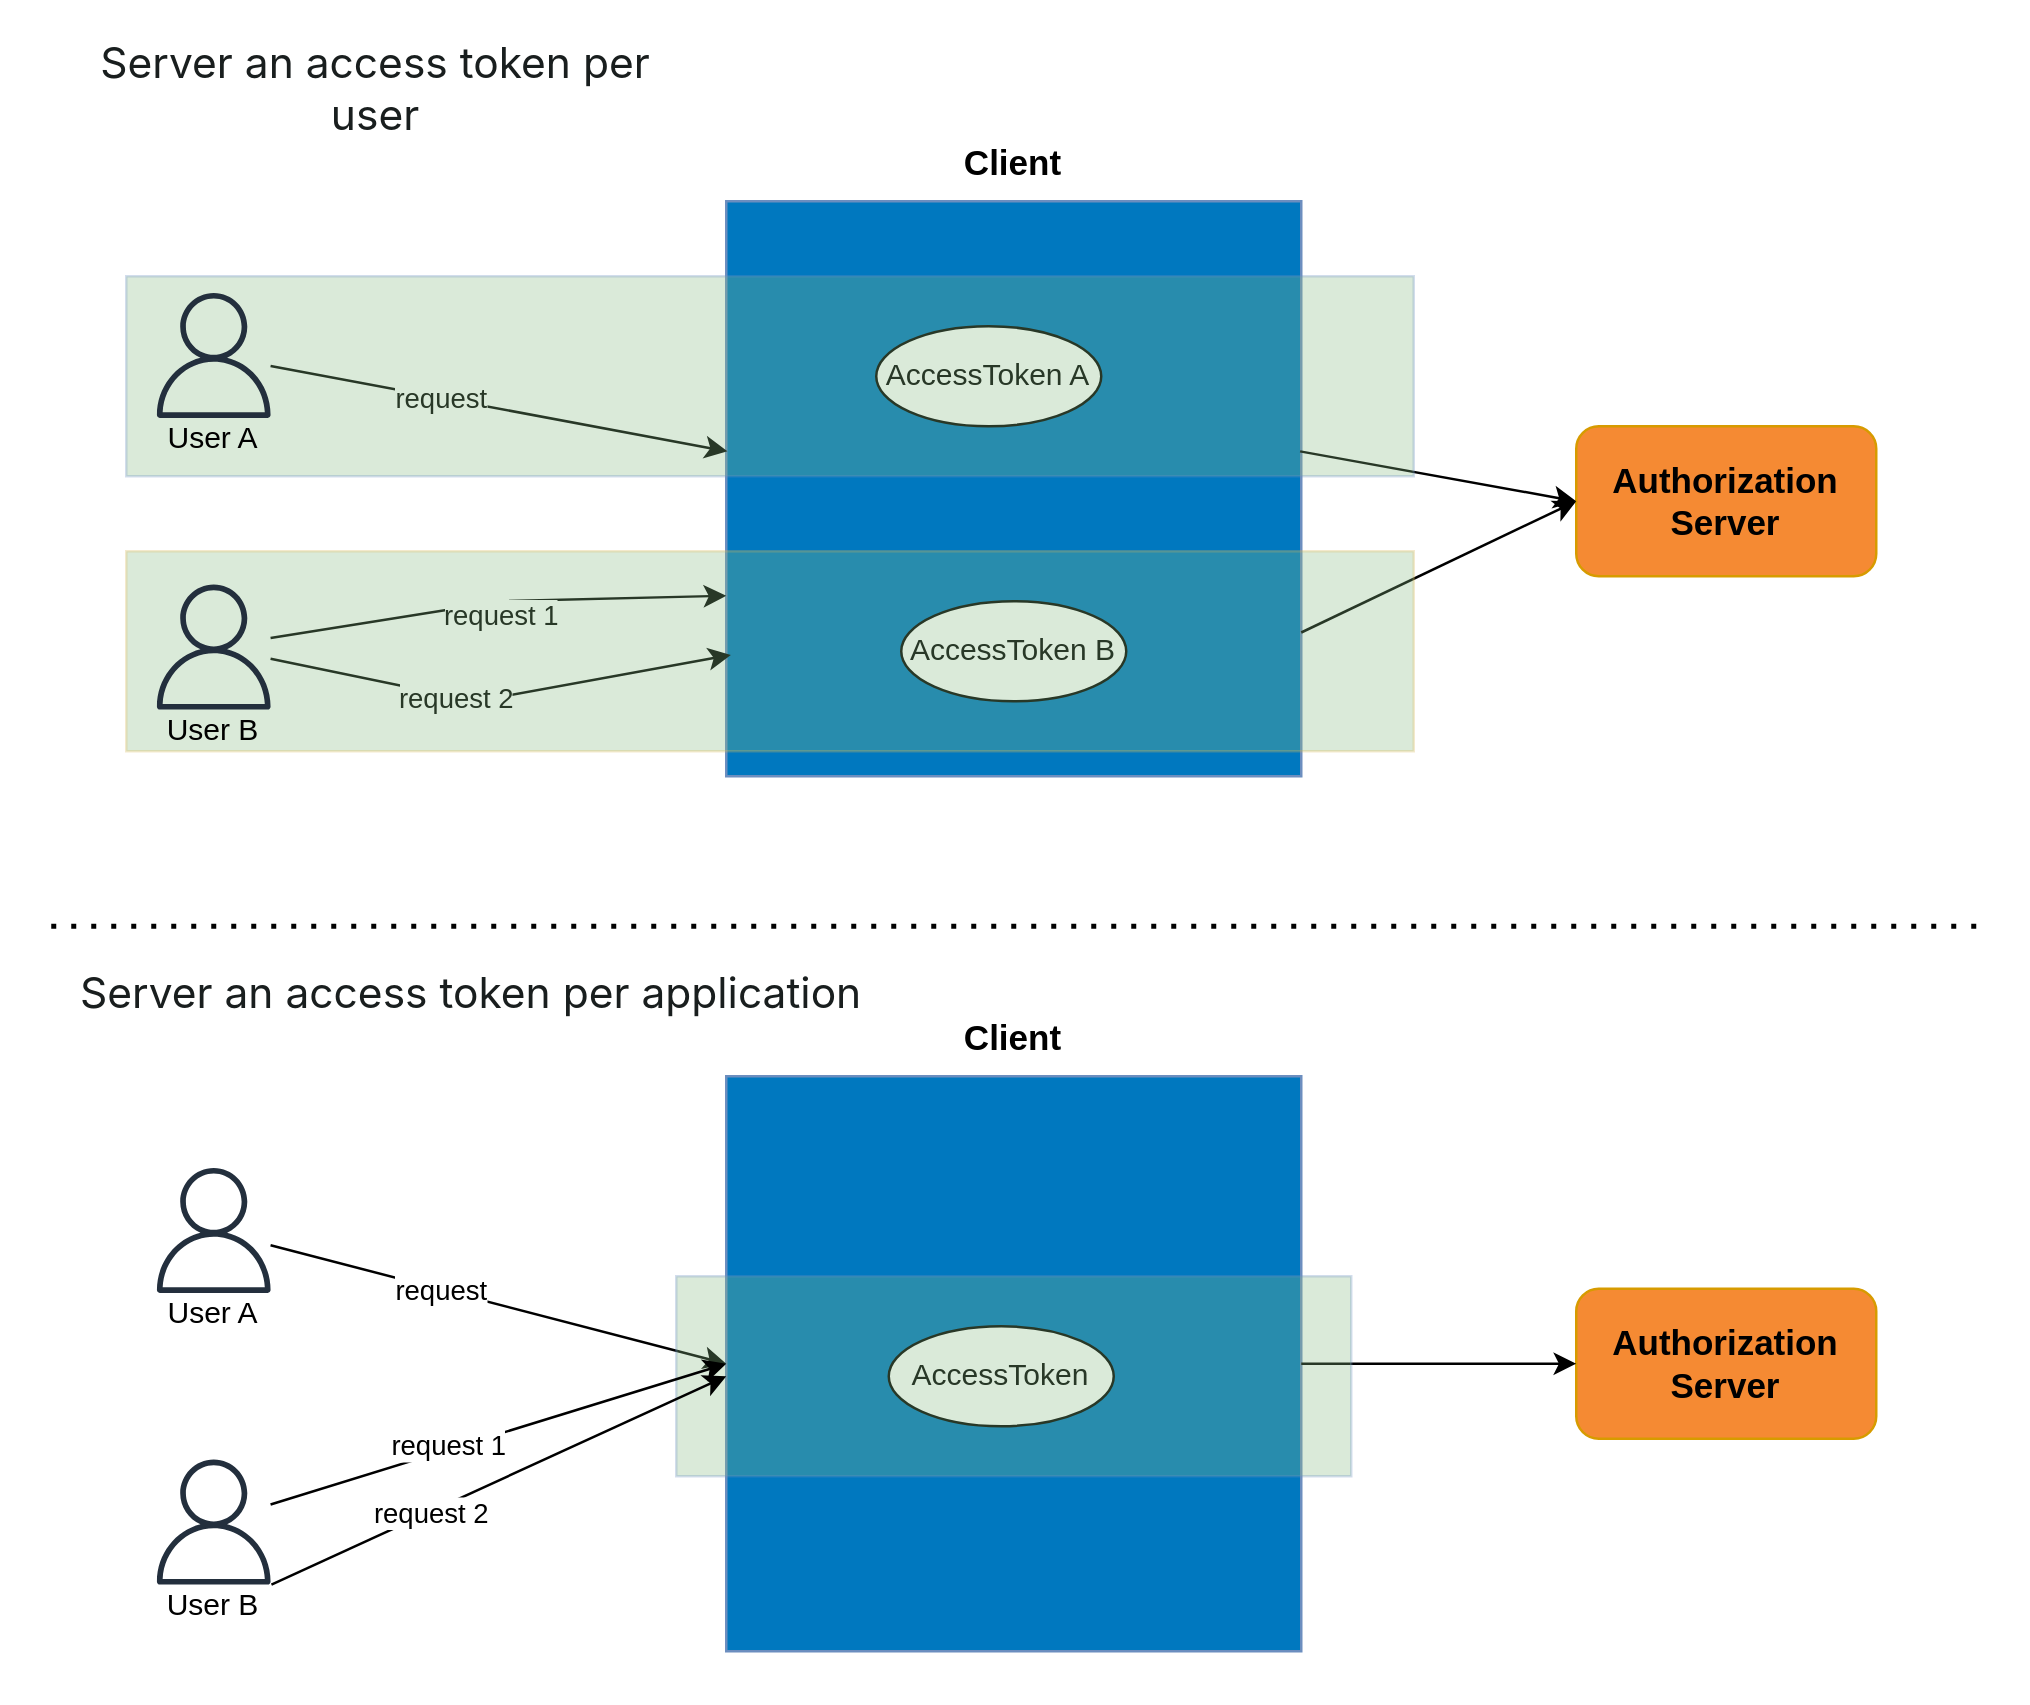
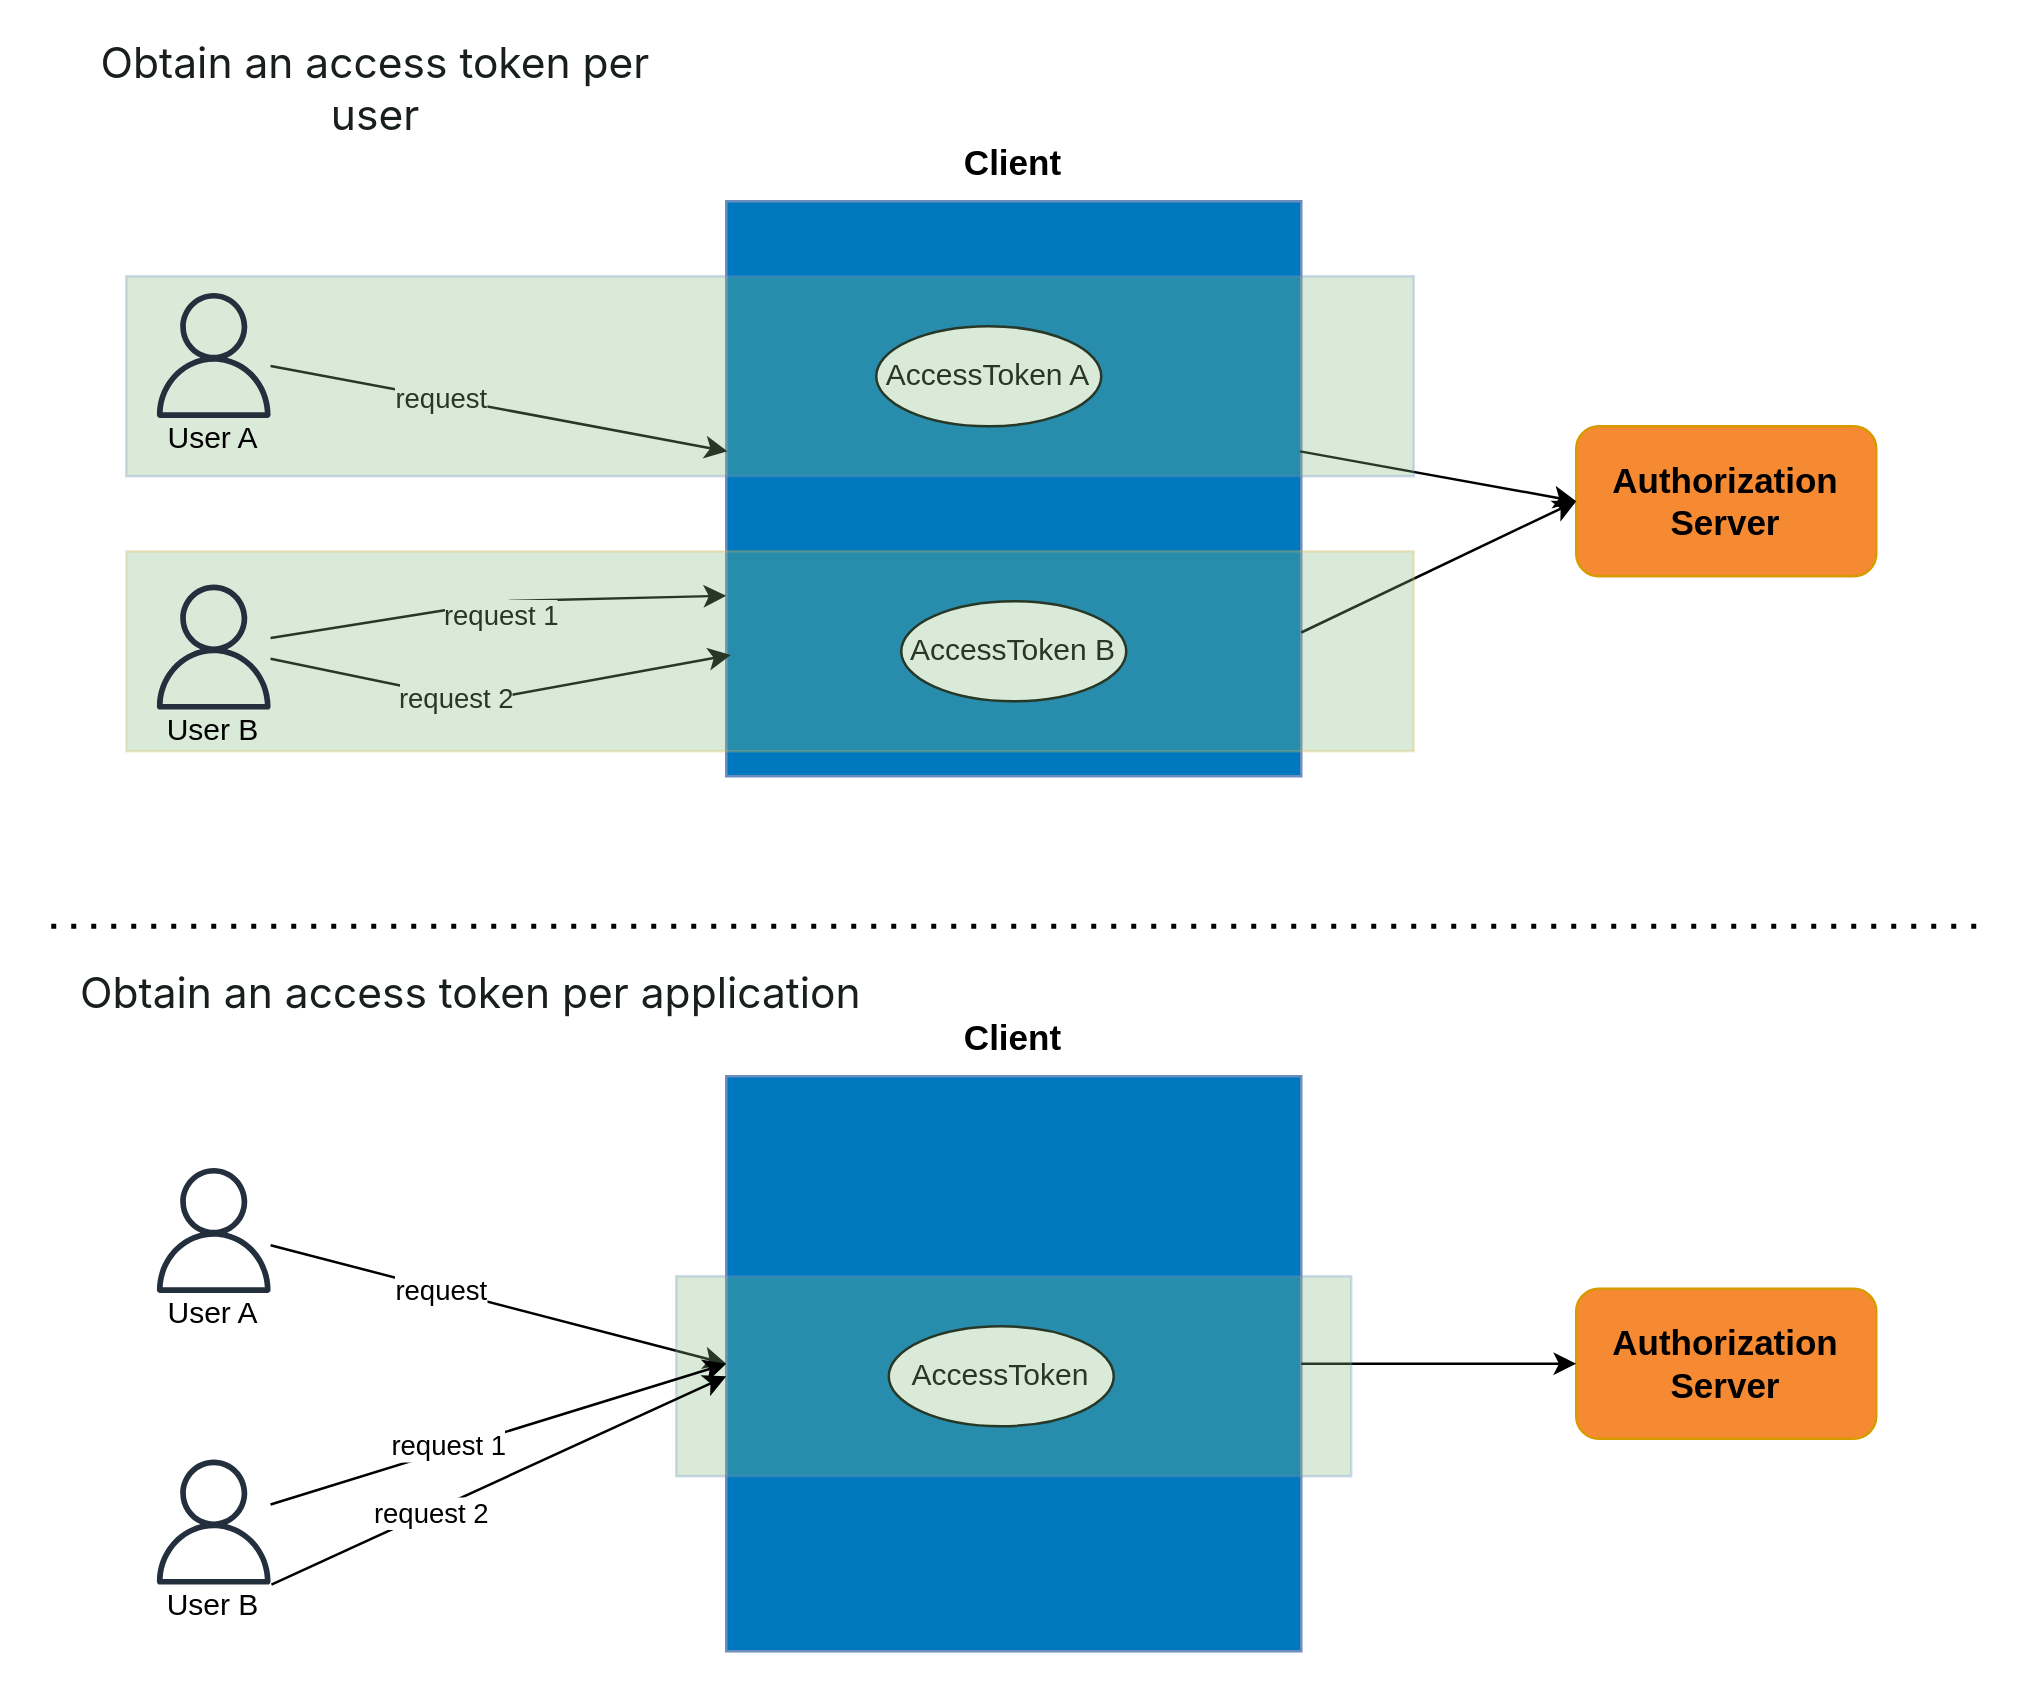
node "Server an access token per user": label "Server an access token per user" -> "Obtain an access token per user"
node "Server an access token per application": label "Server an access token per application" -> "Obtain an access token per application"
